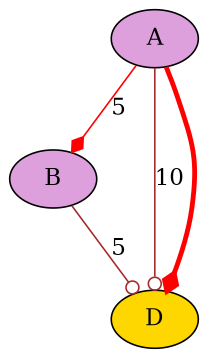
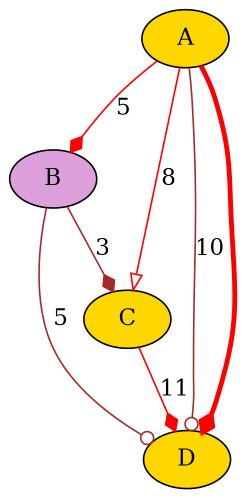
node "A": fillcolor plum -> gold
node "C": added
